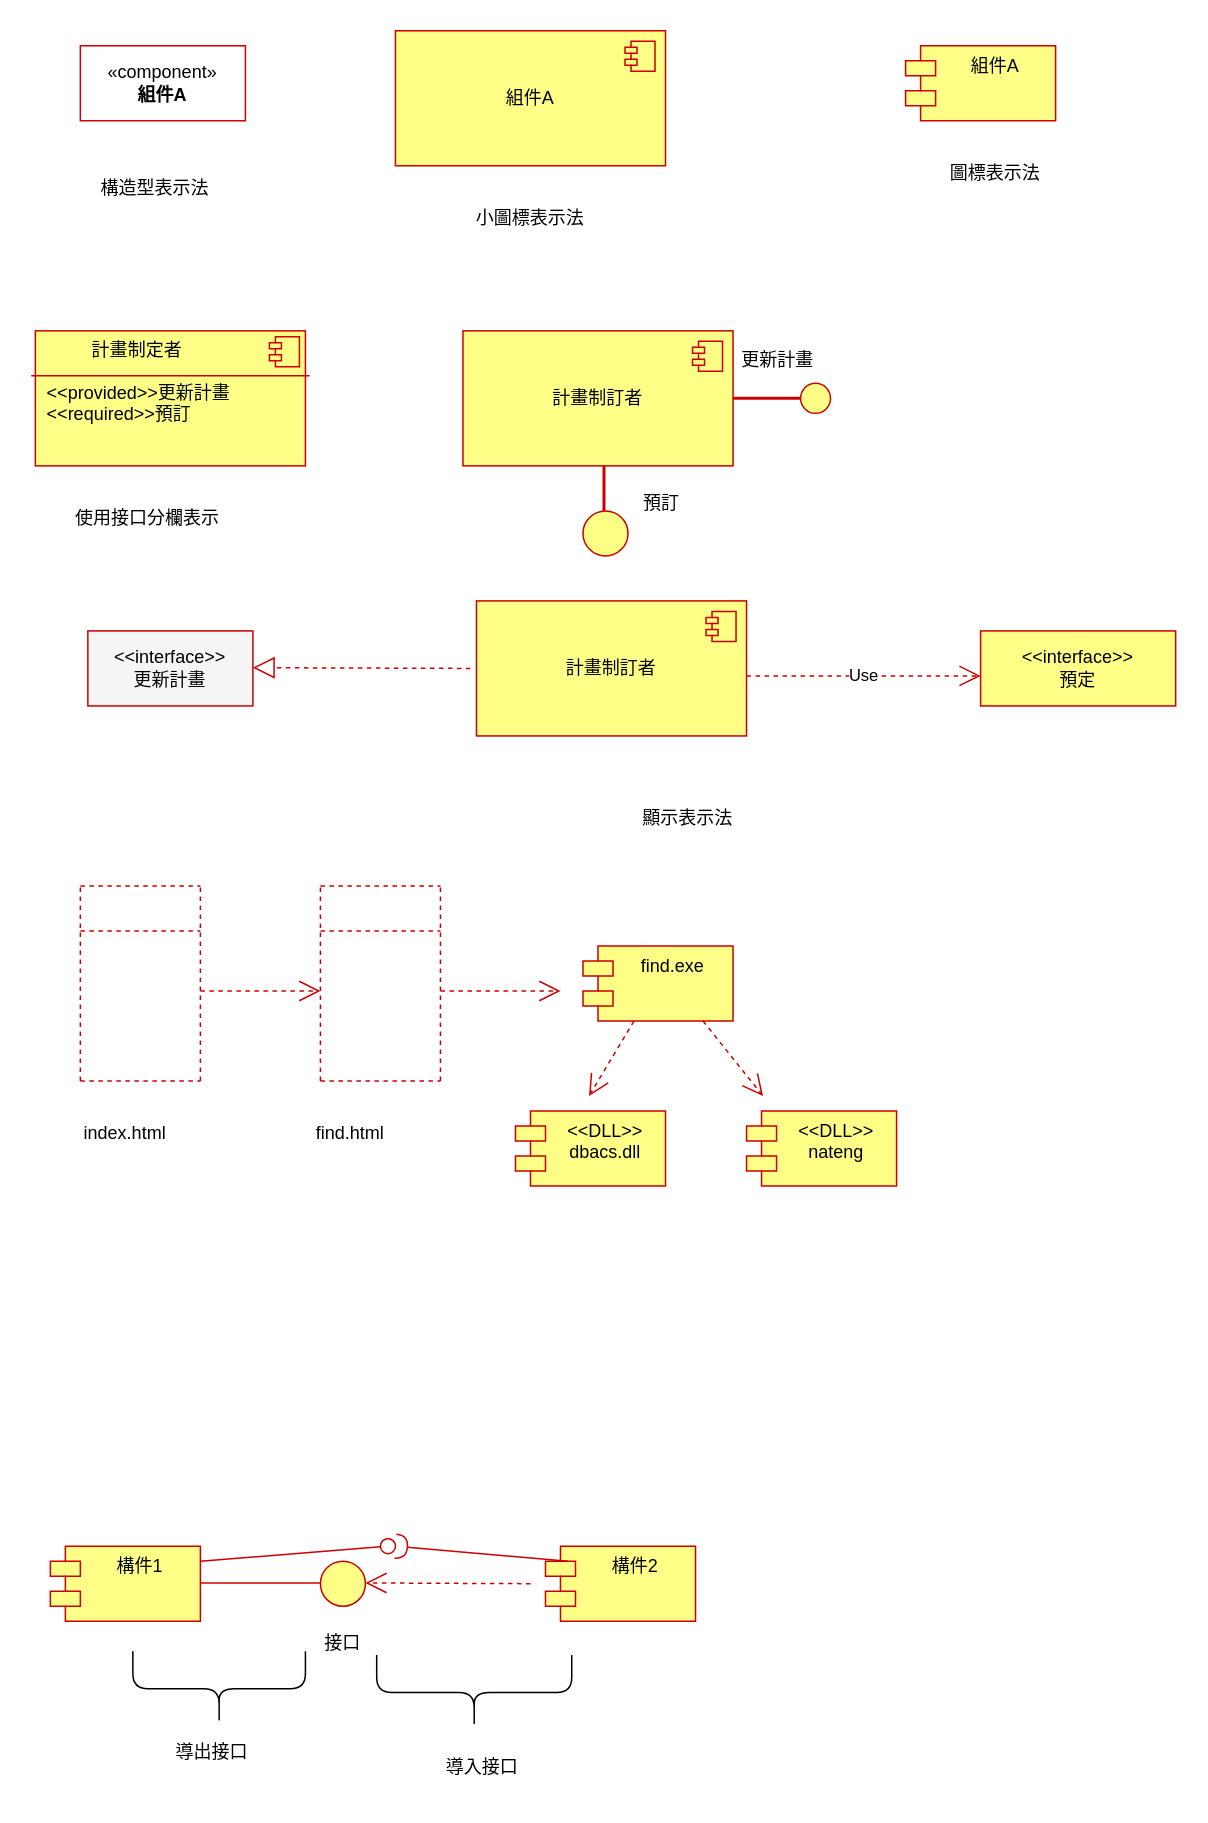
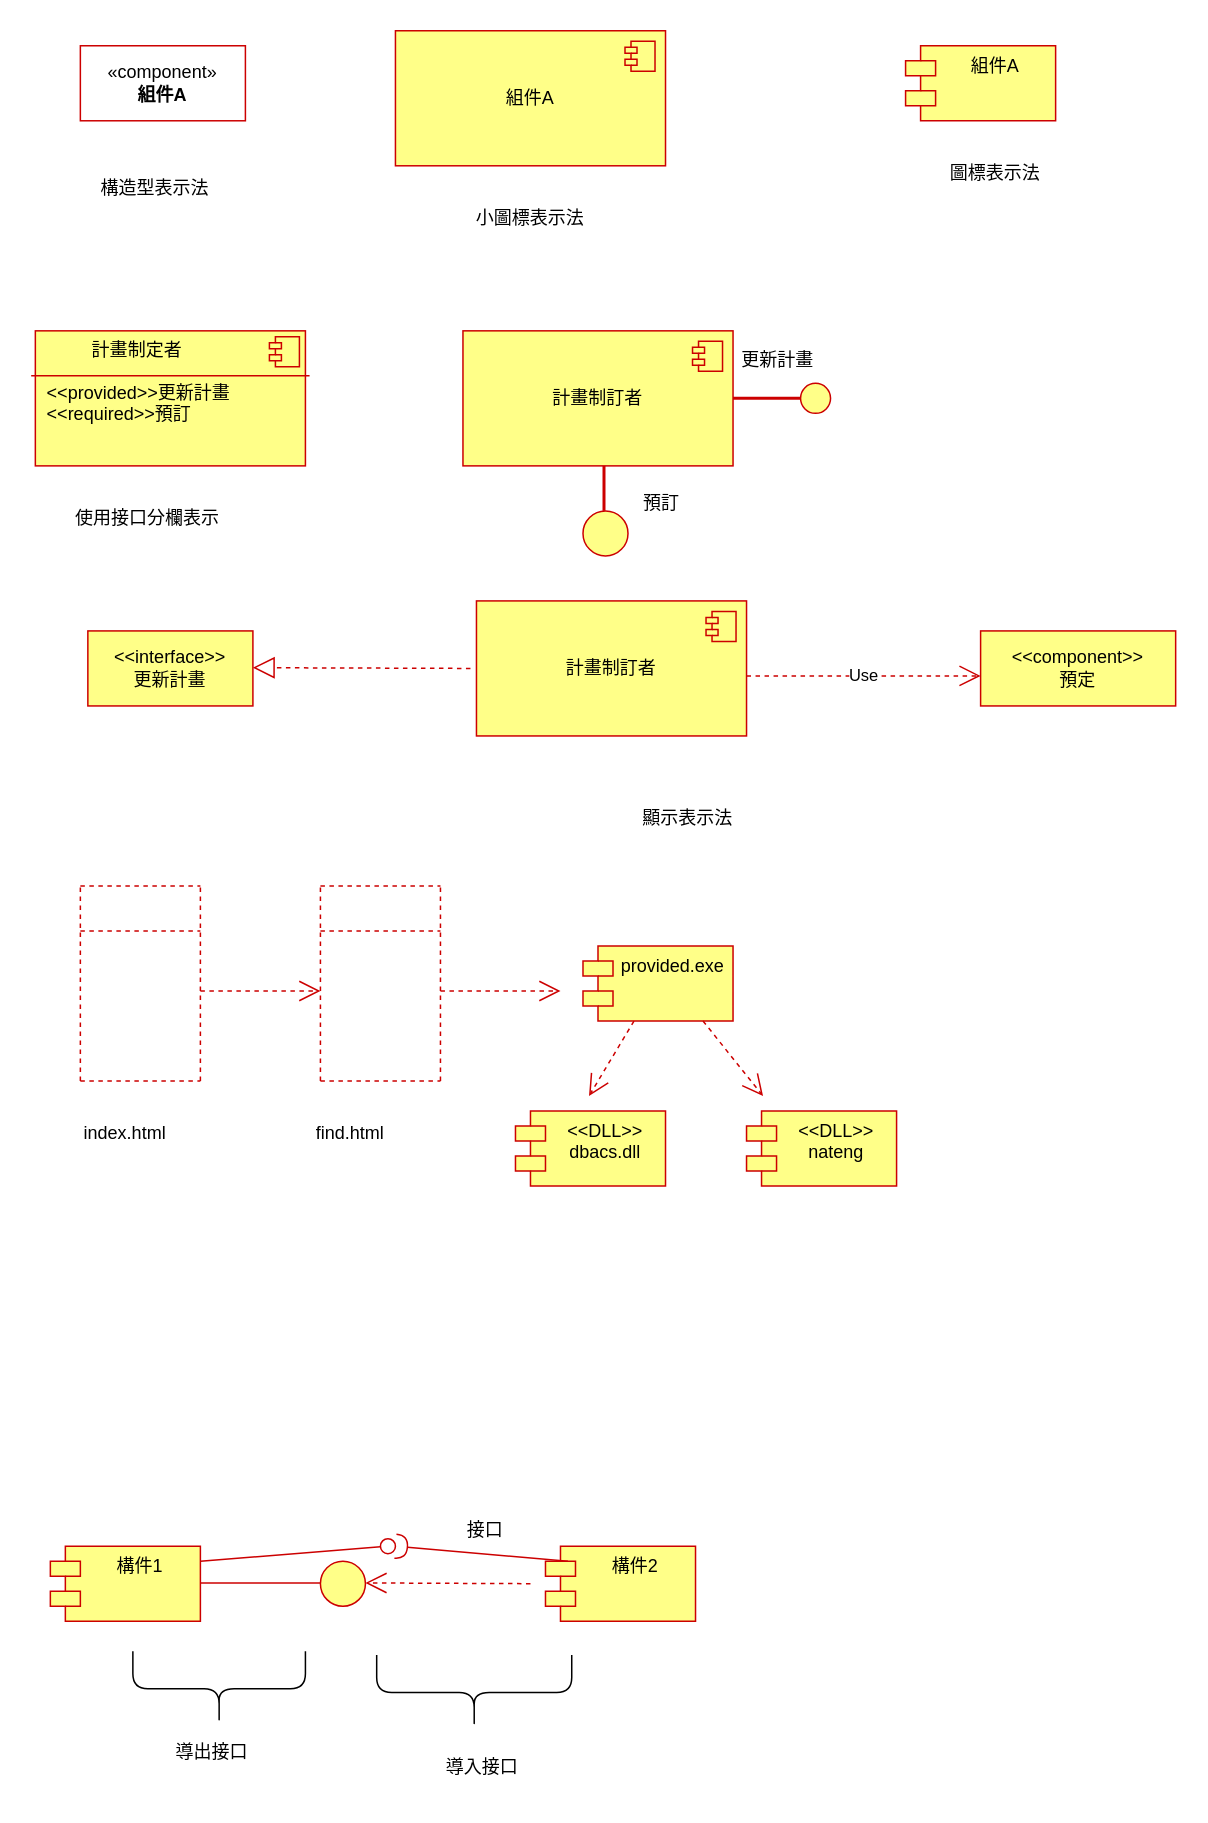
node "<<interface>> 更新計畫": fillcolor #f5f5f5 -> #ffff88
node "<<interface>> 預定": label "<<interface>> 預定" -> "<<component>> 預定"
node "find.exe": label "find.exe" -> "provided.exe"
node "接口": moved (343, 1643) -> (485, 1531)
